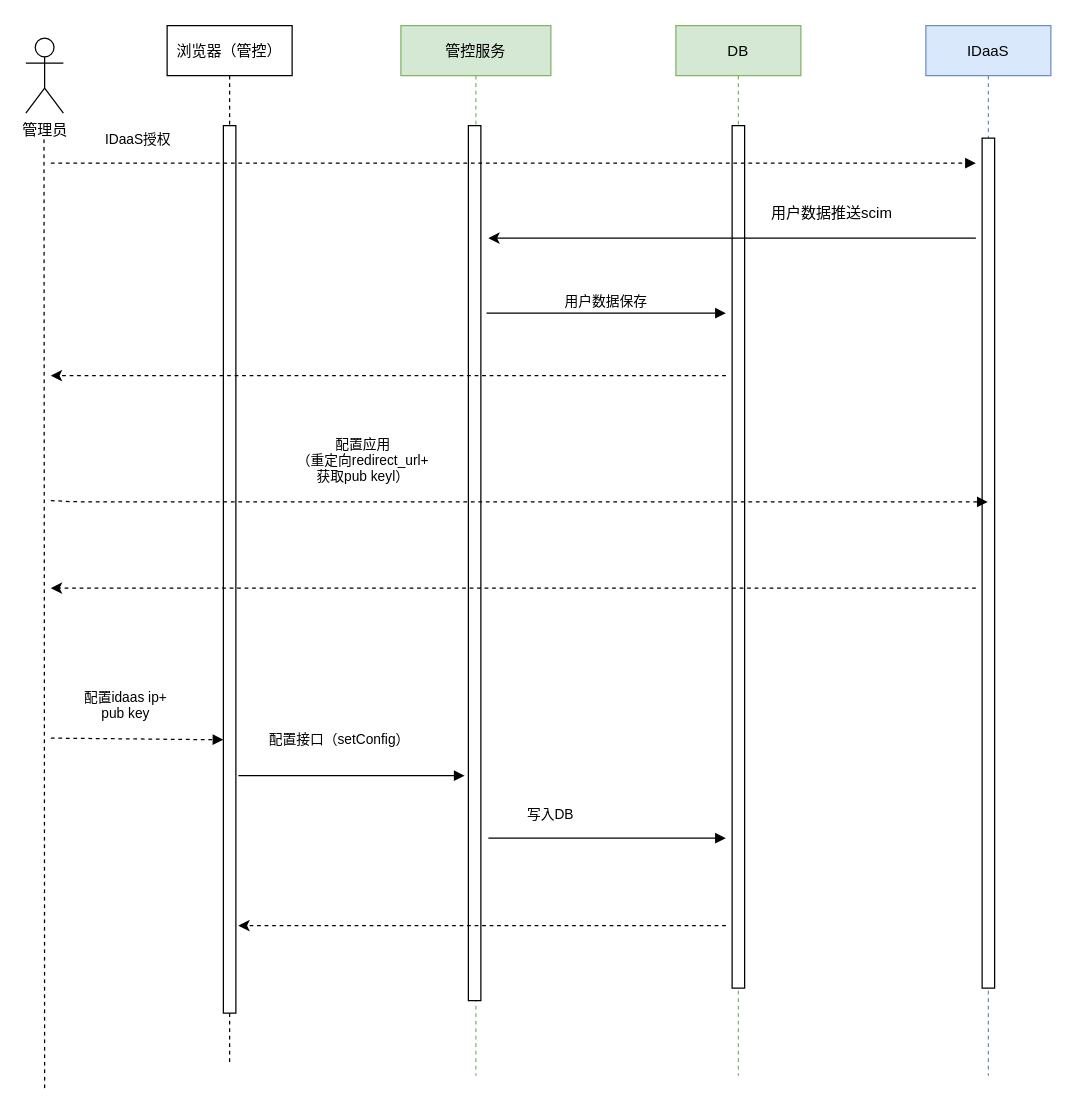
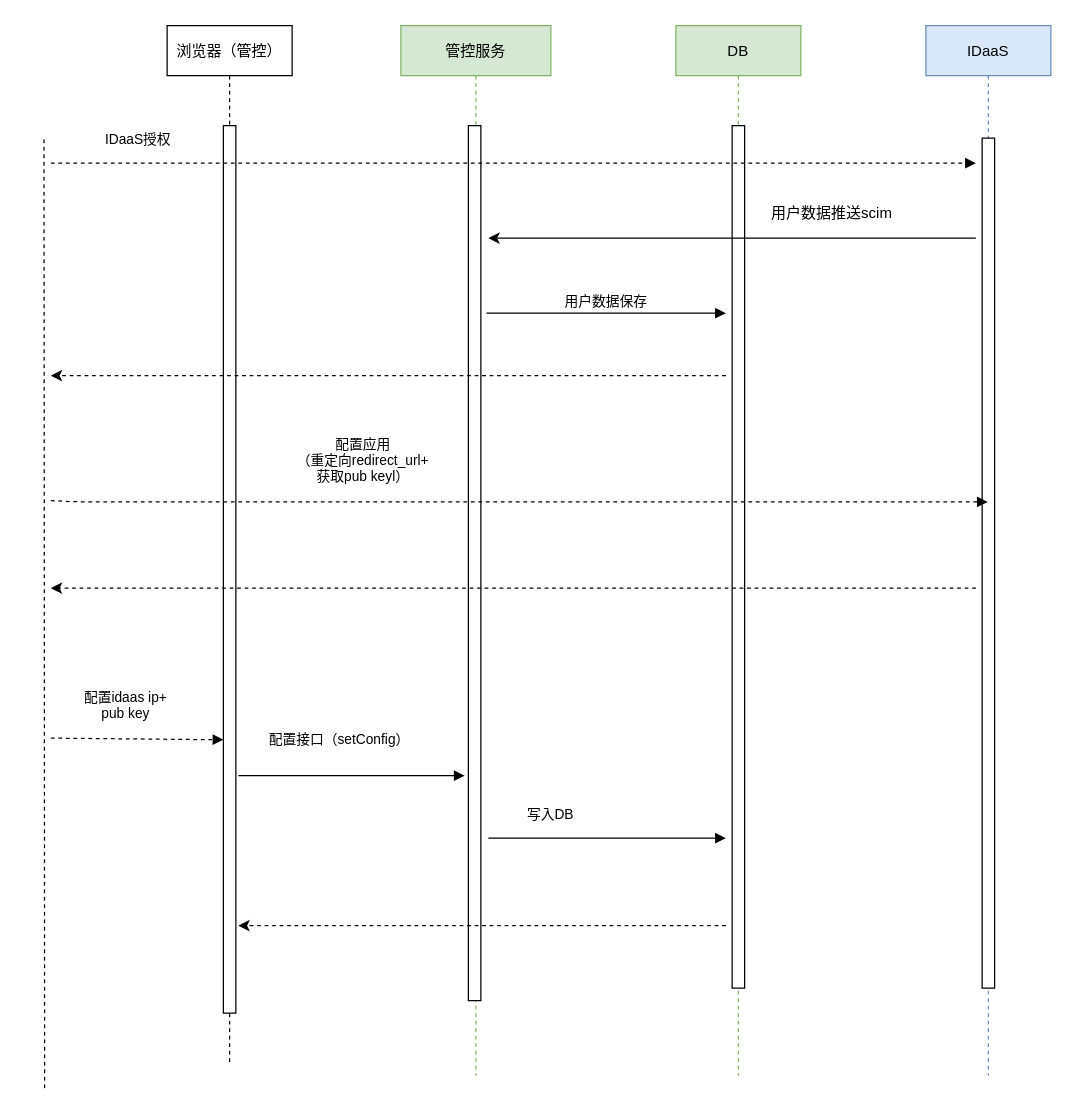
node "管理员": removed
